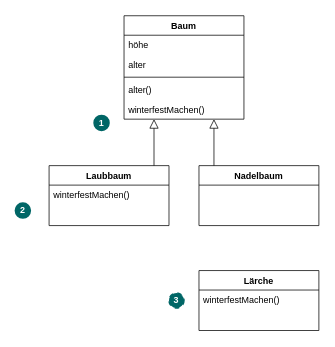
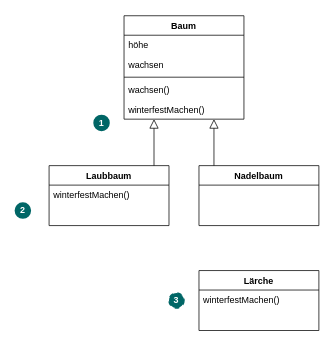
node "alter": label "alter" -> "wachsen"
node "alter()": label "alter()" -> "wachsen()"
